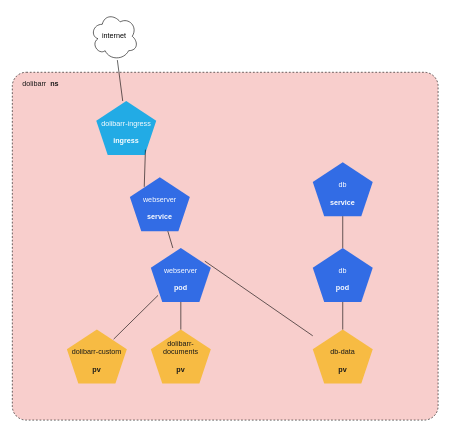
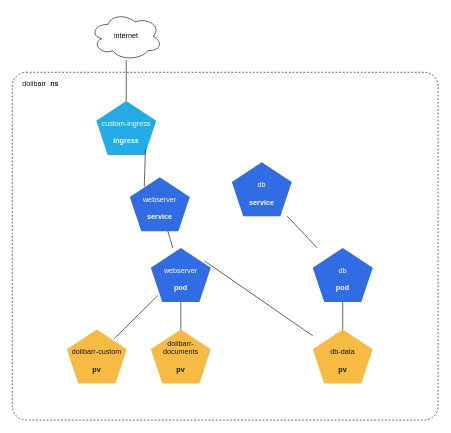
node "internet": size 48x48 -> 72x48
node "dolibarr-ingress ingress": label "dolibarr-ingress ingress" -> "custom-ingress ingress"
node "db service": moved (343, 189) -> (262, 189)
node "dolibarr ns": fillcolor #f8cecc -> #ffffff
